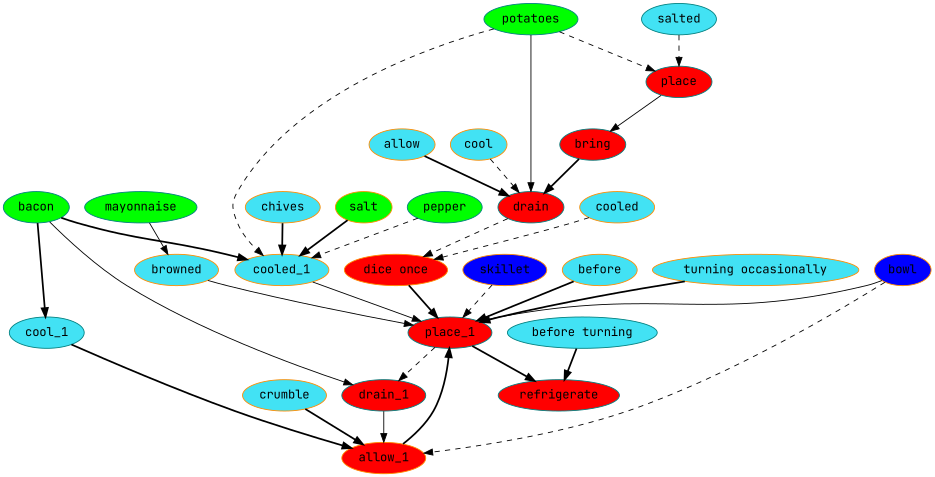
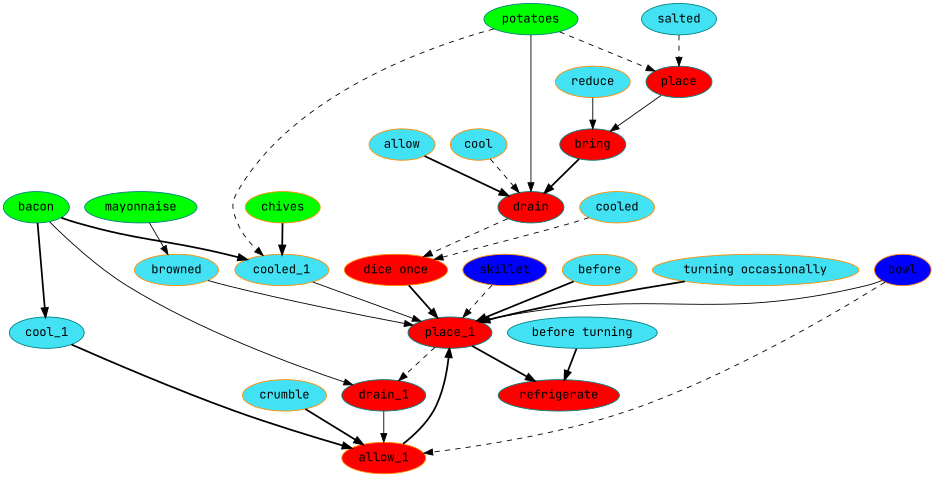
node "reduce": added
node "chives": fillcolor #42e2f4 -> green
node "salt": removed
node "pepper": removed
